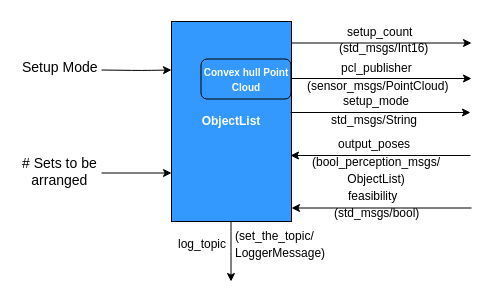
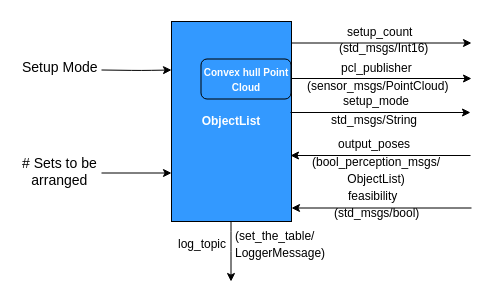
node "(set_the_topic/ LoggerMessage)": label "(set_the_topic/ LoggerMessage)" -> "(set_the_table/ LoggerMessage)"
